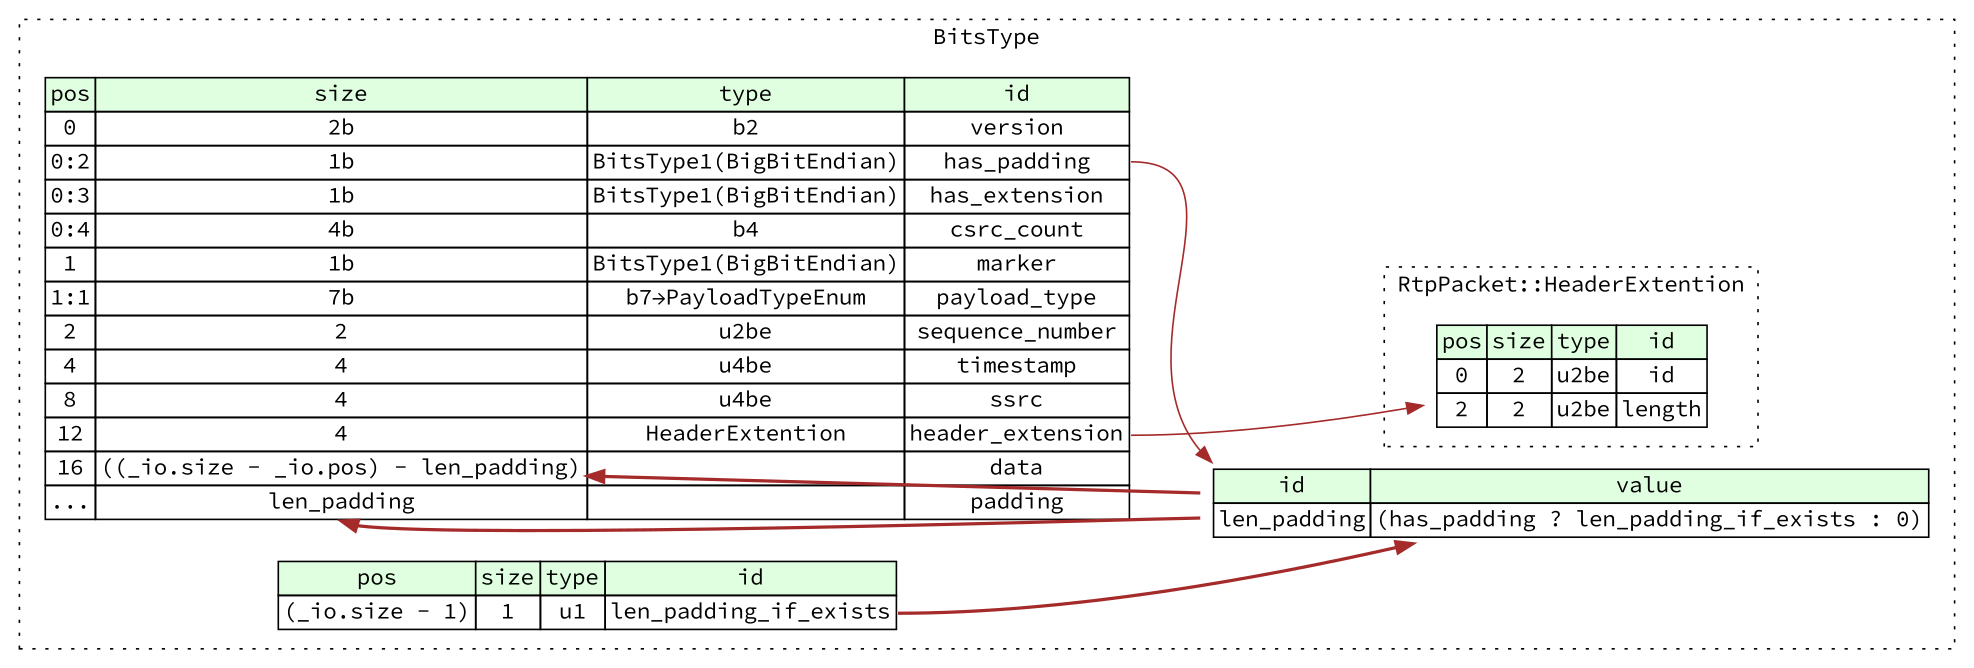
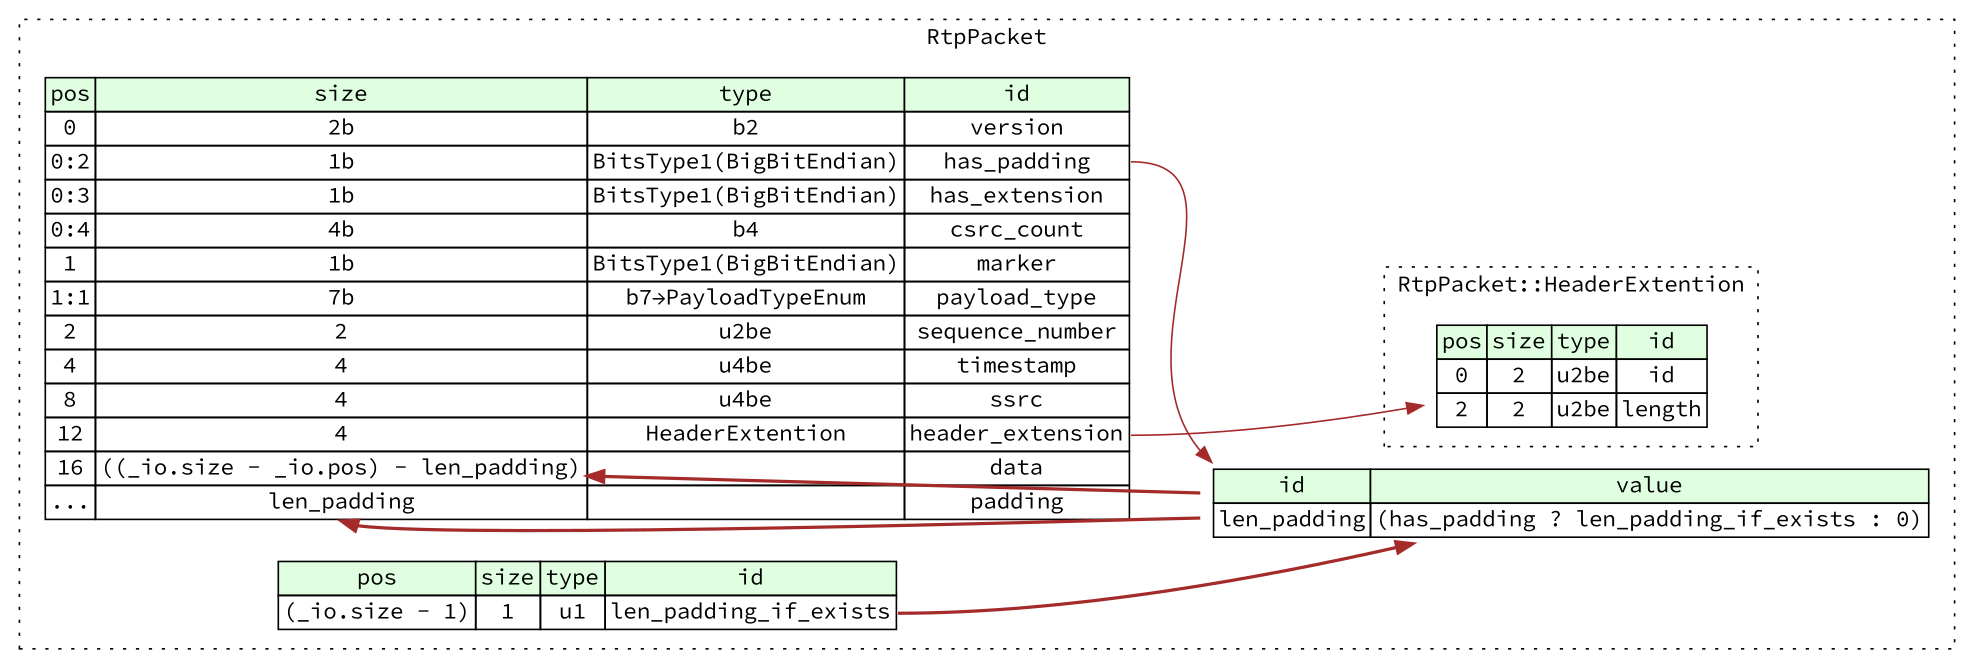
cluster "BitsType": label "BitsType" -> "RtpPacket"
